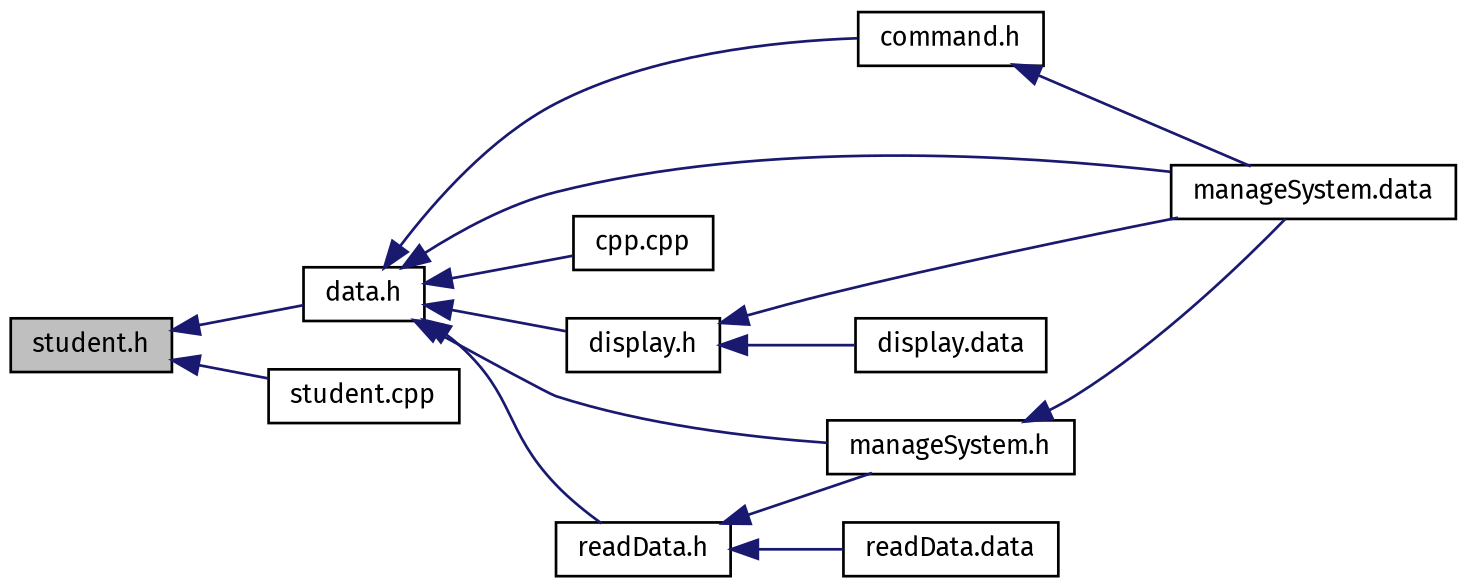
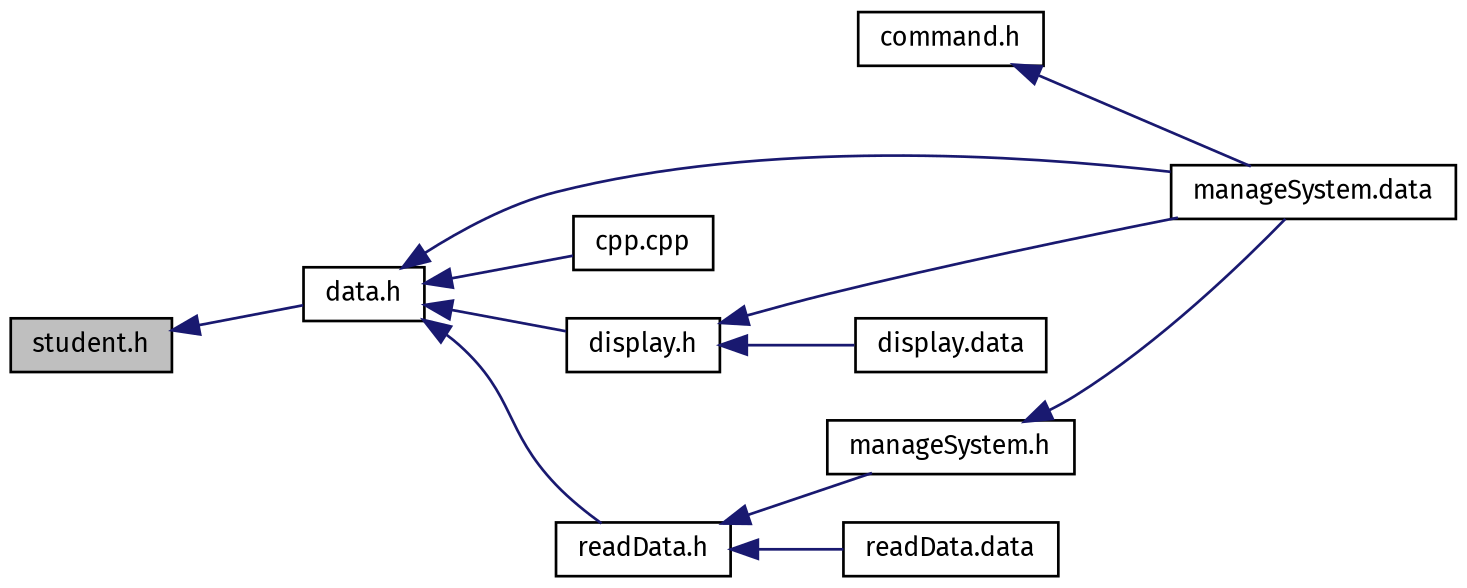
edge "command.h" -> "data.h": removed
node "student.cpp": removed
edge "manageSystem.h" -> "data.h": removed
